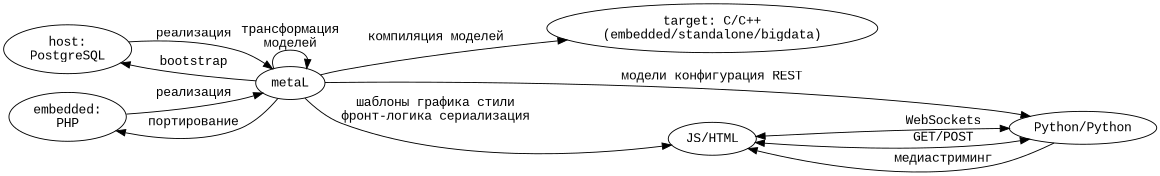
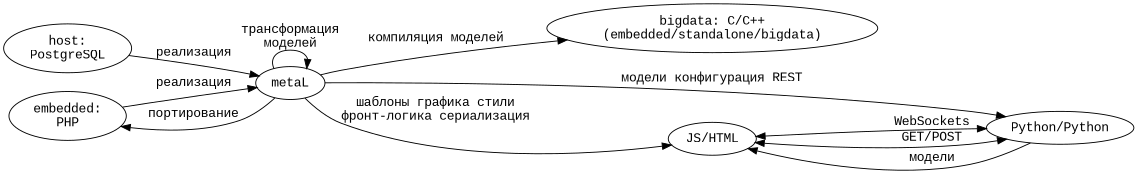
node "target: C/C++ (embedded/standalone/bigdata)": label "target: C/C++ (embedded/standalone/bigdata)" -> "bigdata: C/C++ (embedded/standalone/bigdata)"
edge "metaL" -> "host: PostgreSQL": removed, label "bootstrap"
edge "Python/Python" -> "JS/HTML": label "медиастриминг" -> "модели"
